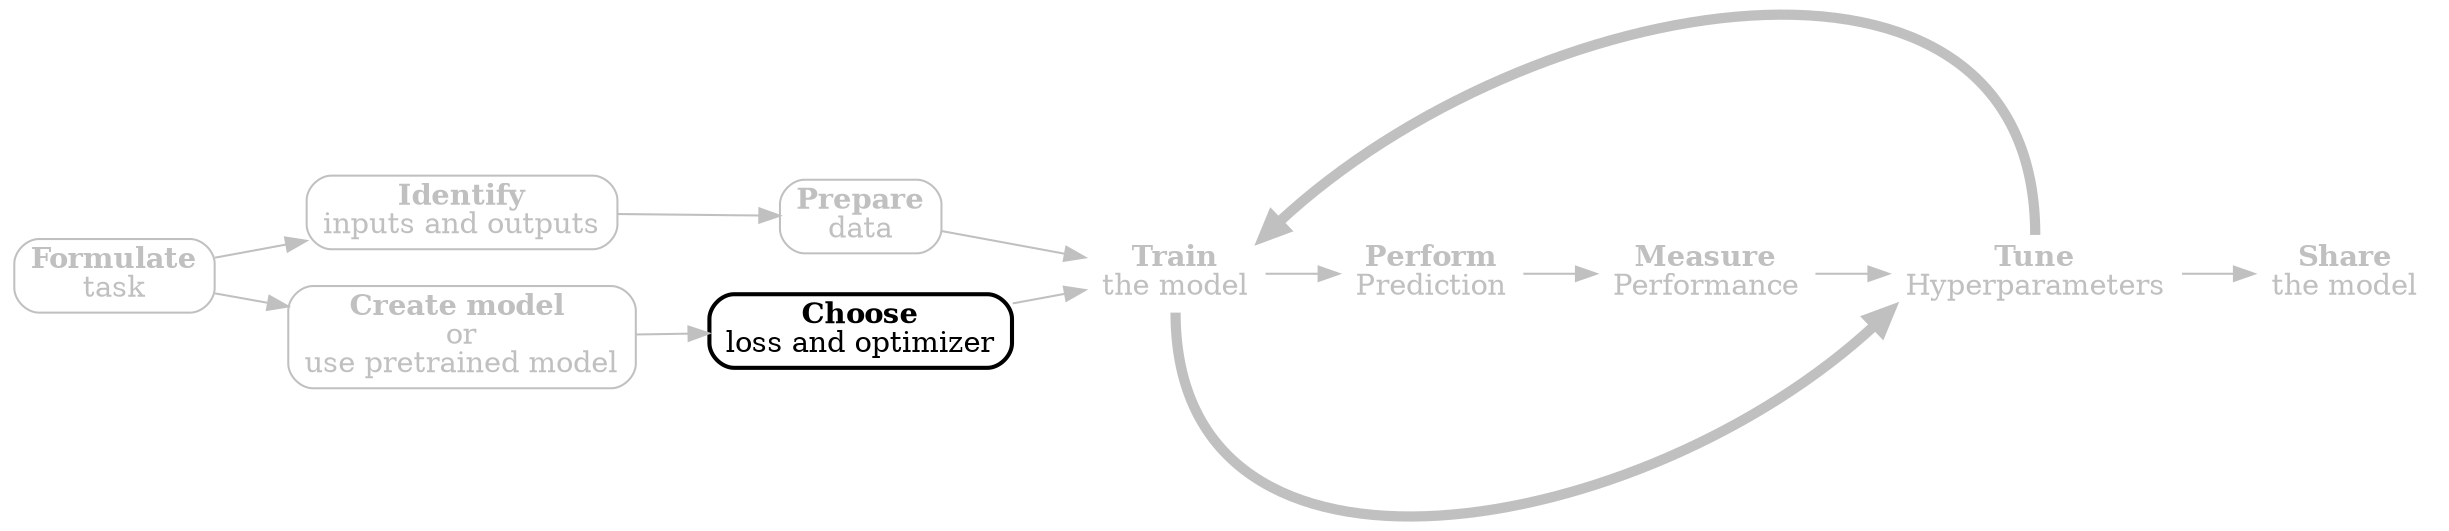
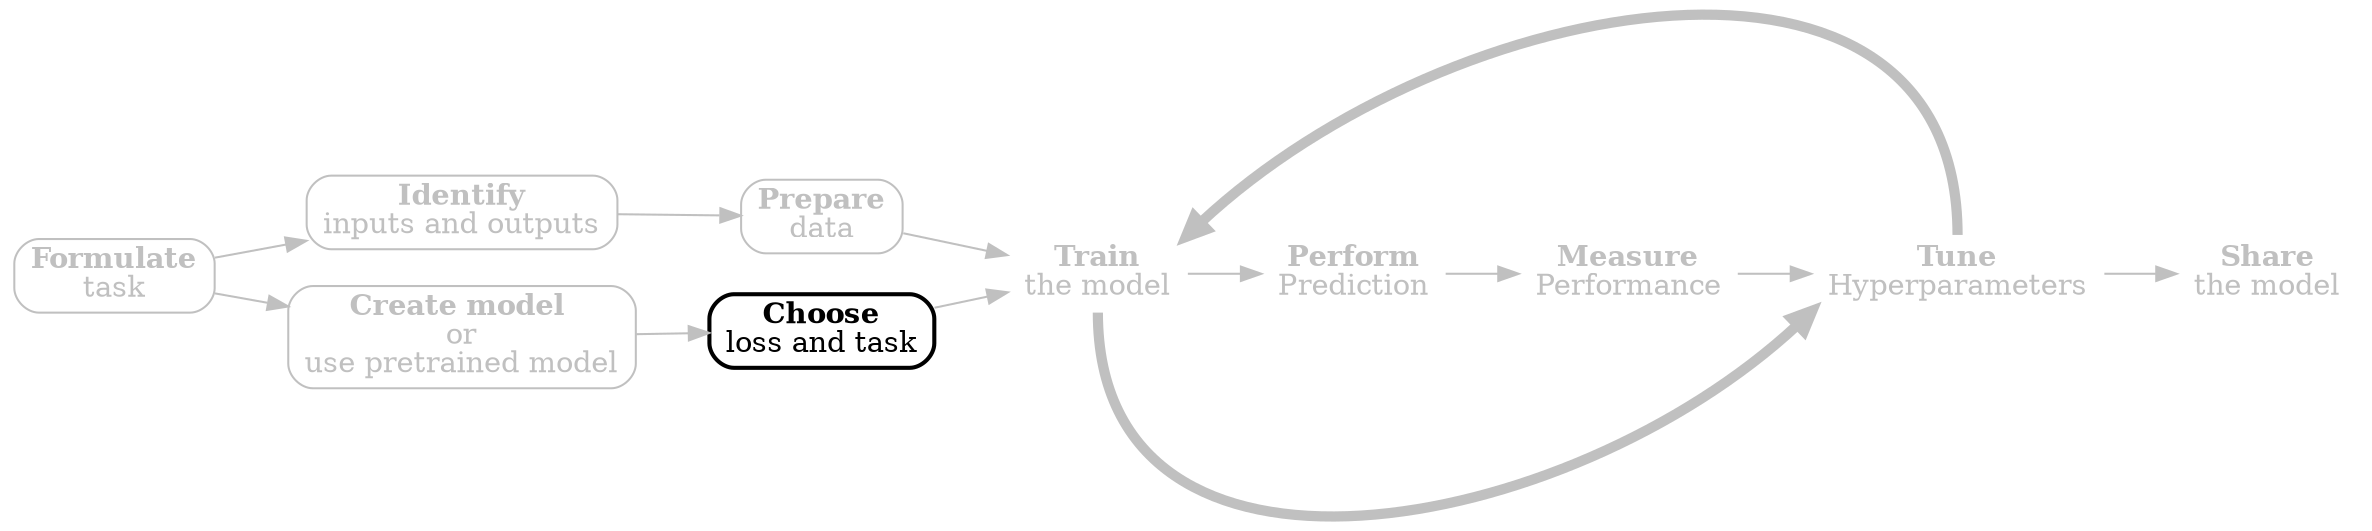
node "Choose": text "loss and optimizer" -> "loss and task"
